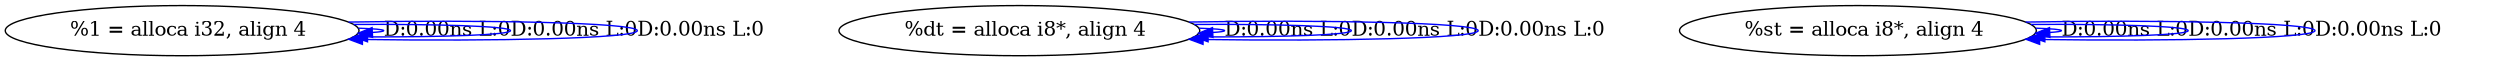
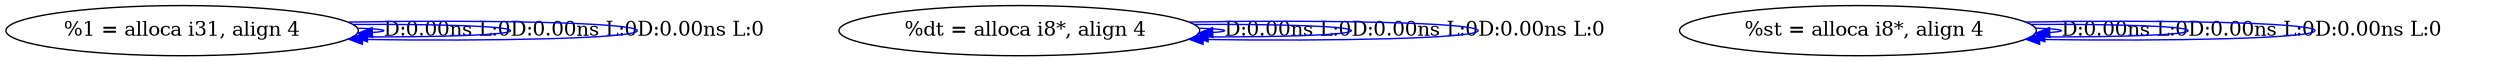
node "%1 = alloca i32, align 4": label "%1 = alloca i32, align 4" -> "%1 = alloca i31, align 4"
